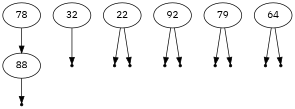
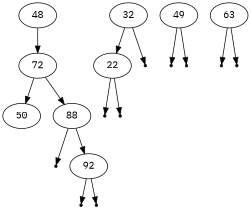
node "78": label "78" -> "72"
node "48": added
node "79": label "79" -> "49"
node "64": label "64" -> "63"
edge "32" -> "22": added
node "50": added
edge "88" -> "92": added
